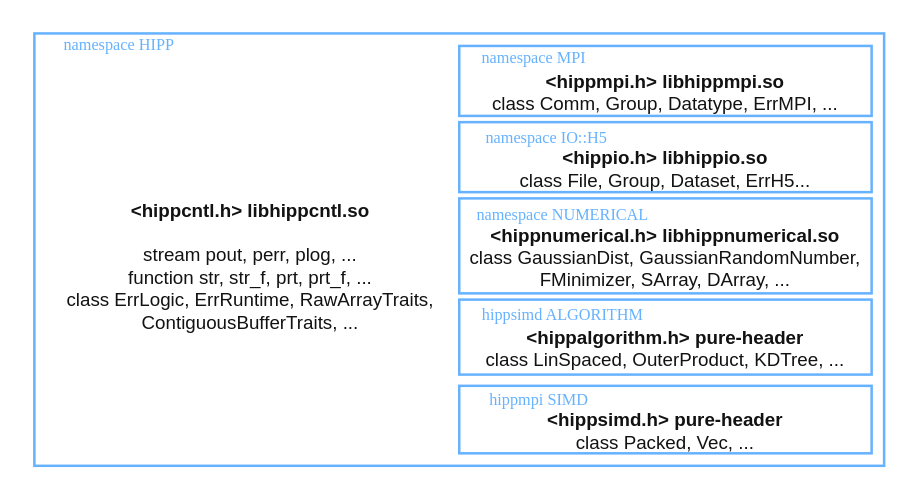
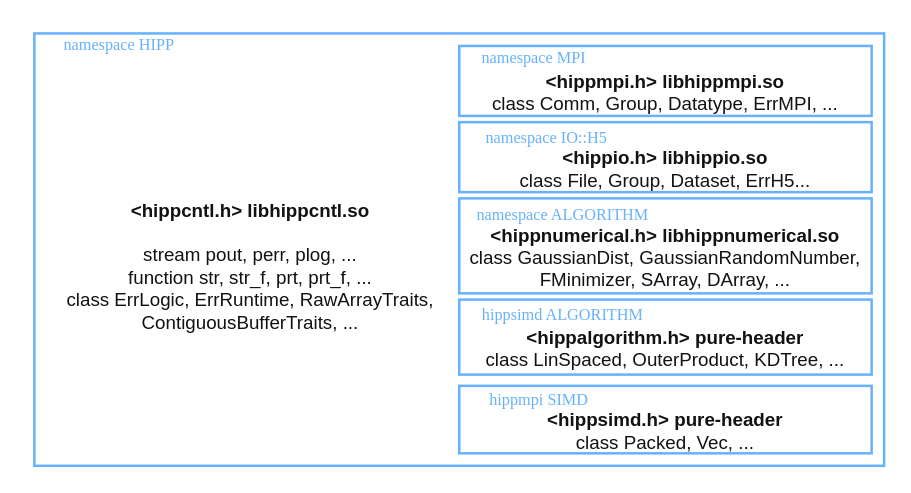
node "namespace NUMERICAL": label "namespace NUMERICAL" -> "namespace ALGORITHM"
